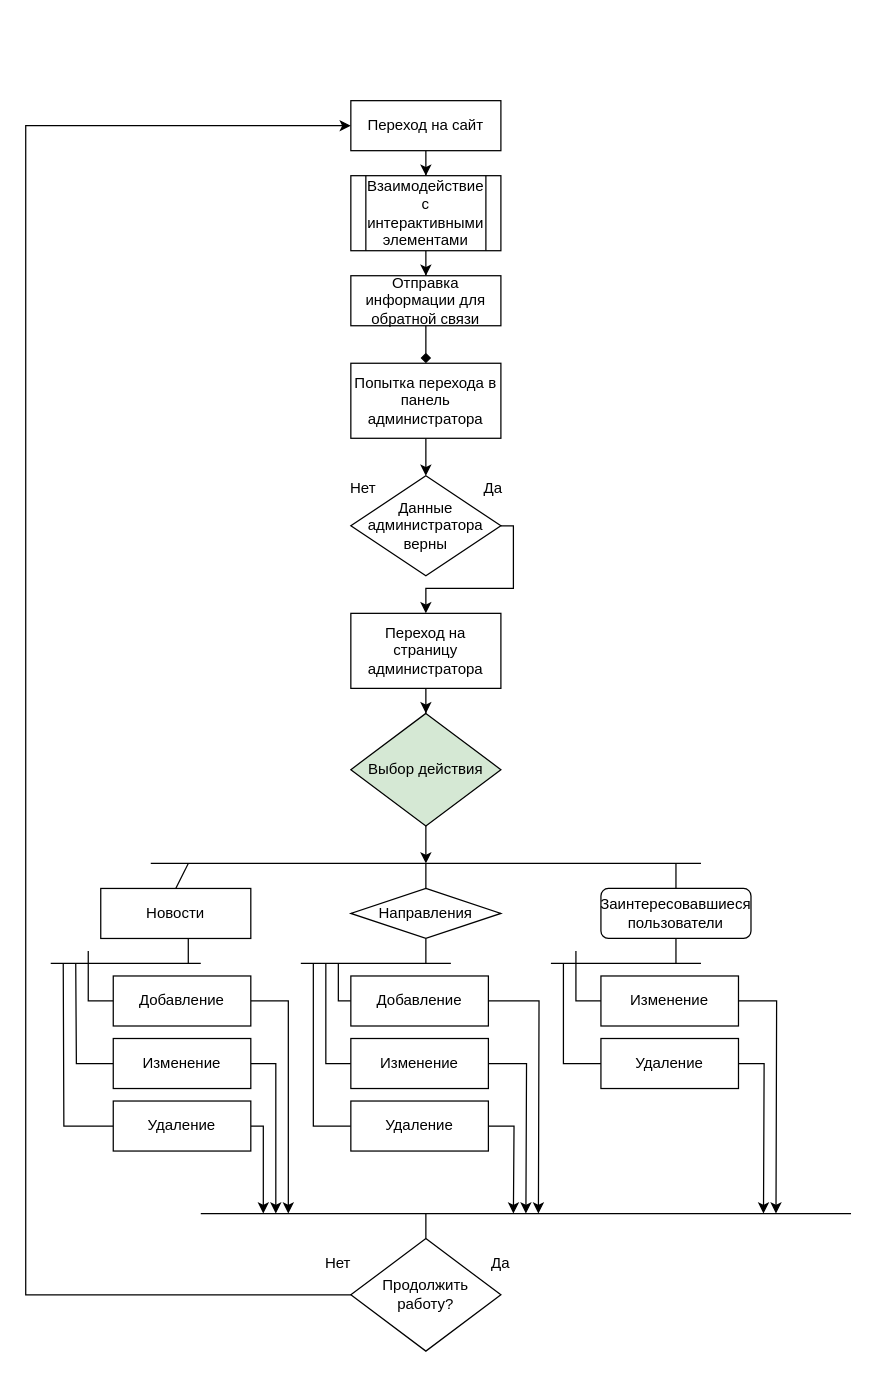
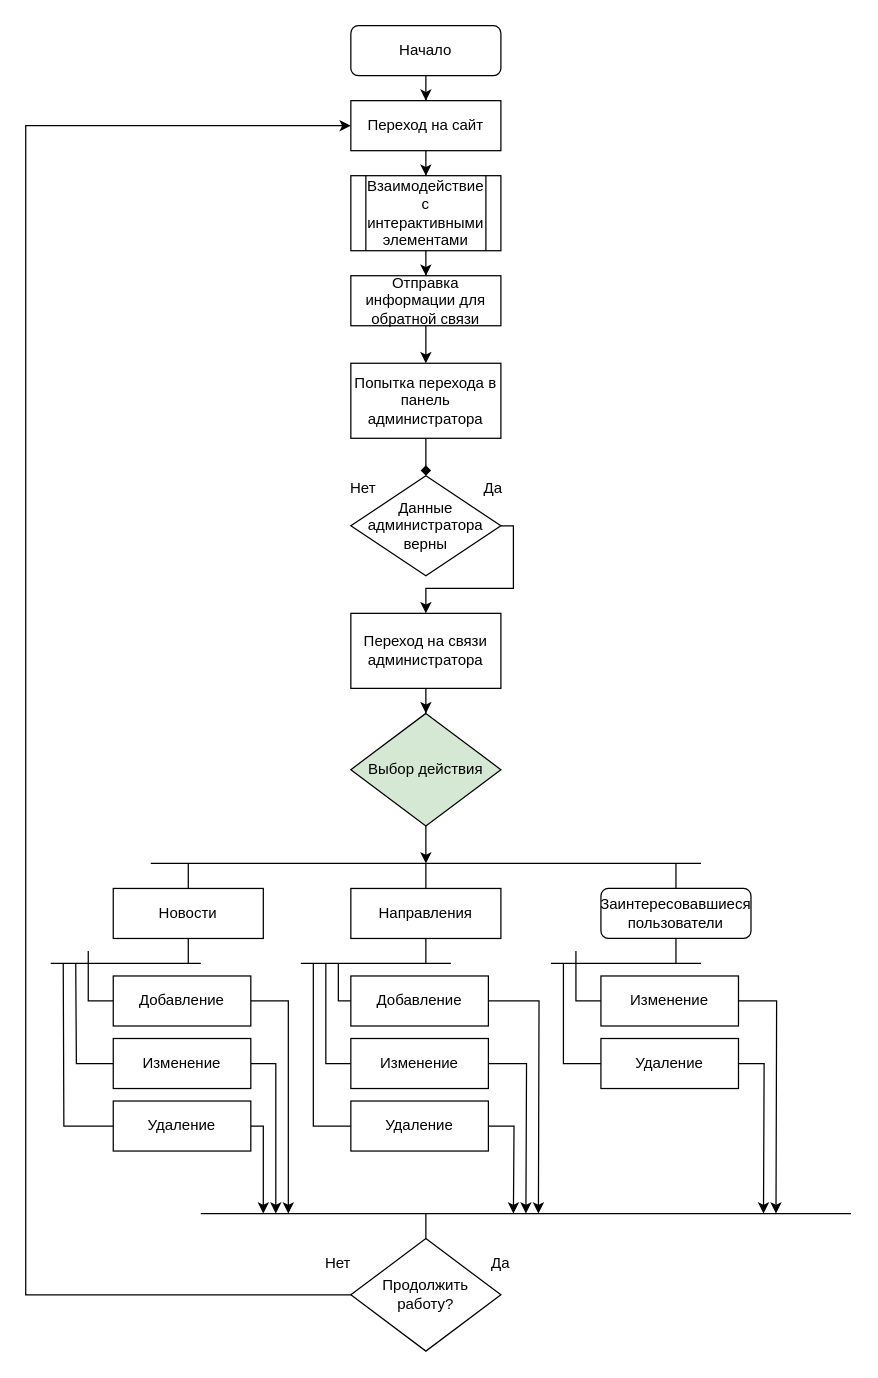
node "Начало": added
edge "Начало" -> "Переход на сайт": added
edge "Отправка информации для обратной связи" -> "Попытка перехода в панель администратора": arrowhead diamond -> classic
edge "Попытка перехода в панель администратора" -> "Данные администратора верны": arrowhead classic -> diamond
node "Переход на страницу администратора": label "Переход на страницу администратора" -> "Переход на связи администратора"
node "Новости": moved (176, 913) -> (188, 913)
node "Направления": shape diamond -> rectangle
